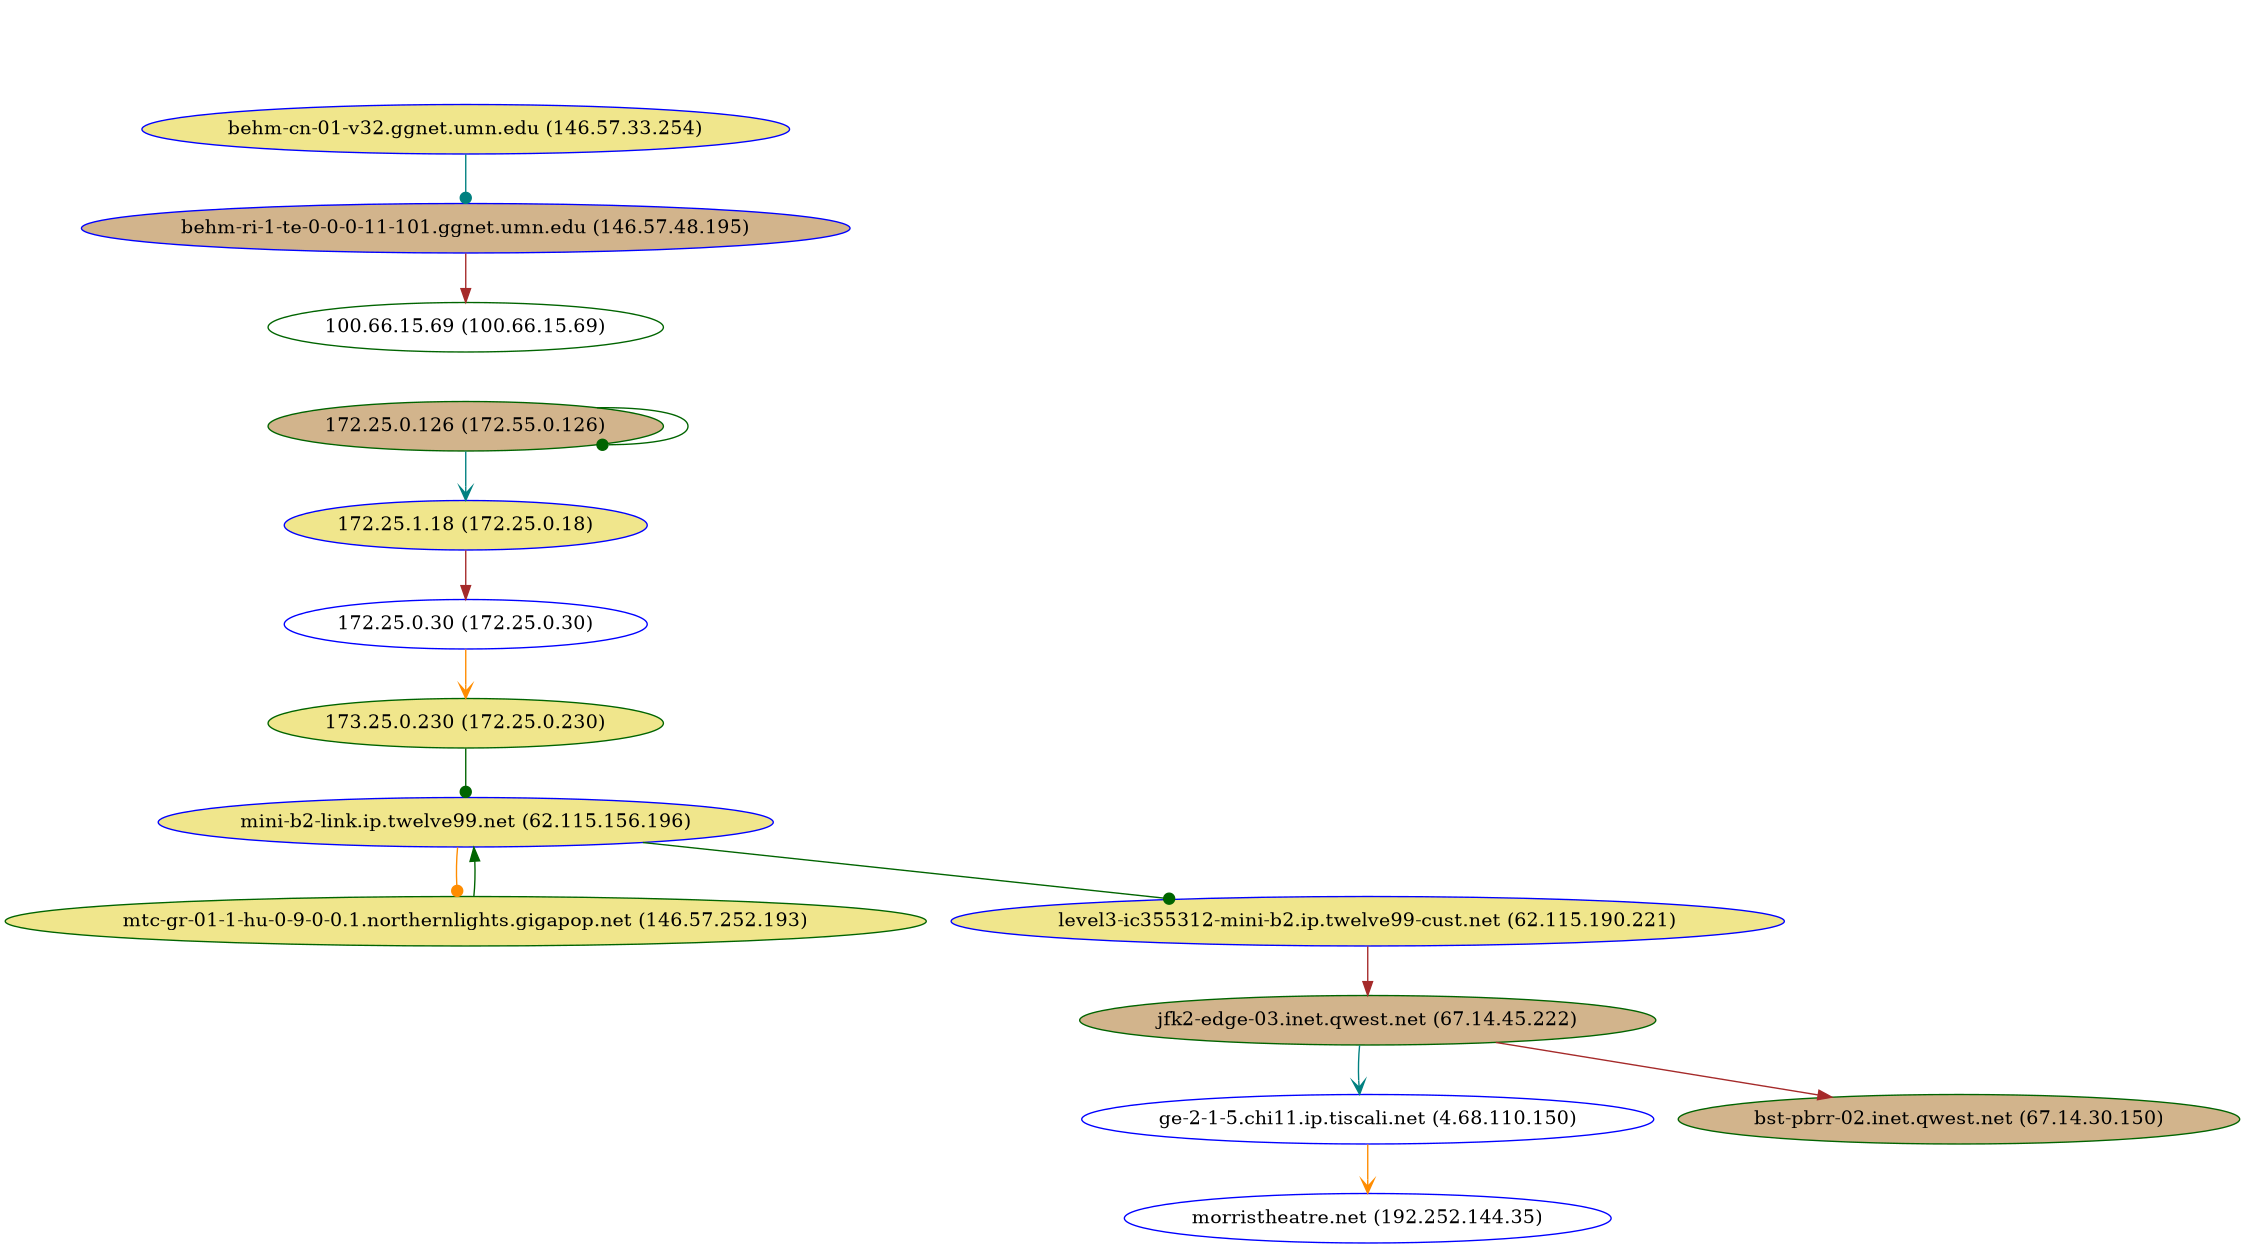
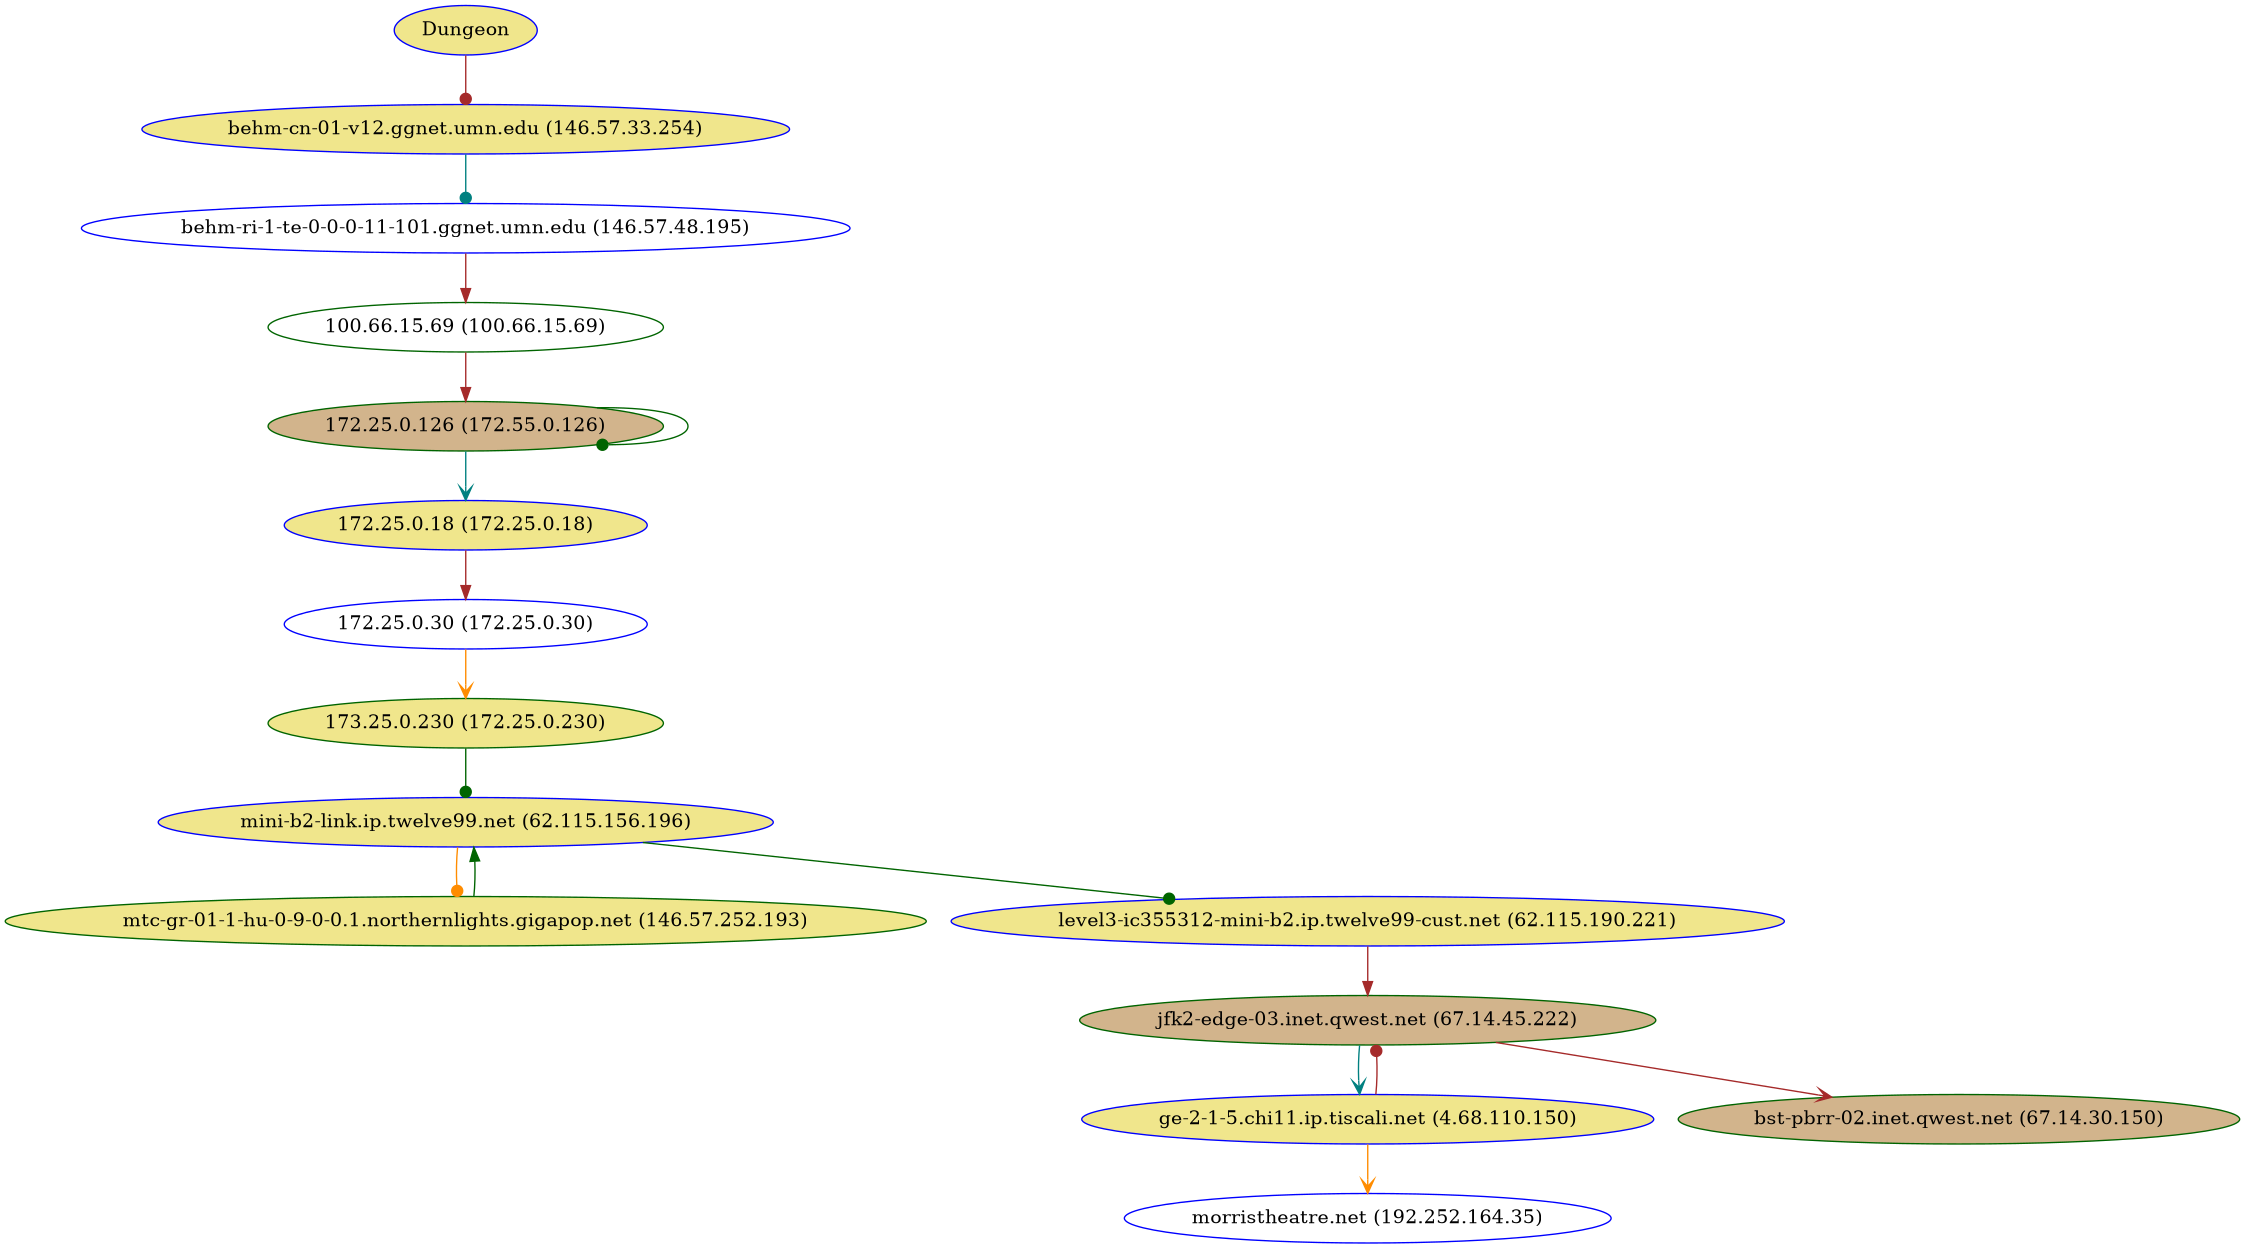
node "Dungeon": added
node "behm-cn-01-v32.ggnet.umn.edu (146.57.33.254)": label "behm-cn-01-v32.ggnet.umn.edu (146.57.33.254)" -> "behm-cn-01-v12.ggnet.umn.edu (146.57.33.254)"
node "behm-ri-1-te-0-0-0-11-101.ggnet.umn.edu (146.57.48.195)": fillcolor tan -> white
edge "100.66.15.69 (100.66.15.69)" -> "172.25.0.126 (172.55.0.126)": added
node "172.25.1.18 (172.25.0.18)": label "172.25.1.18 (172.25.0.18)" -> "172.25.0.18 (172.25.0.18)"
edge "jfk2-edge-03.inet.qwest.net (67.14.45.222)" -> "bst-pbrr-02.inet.qwest.net (67.14.30.150)": arrowhead normal -> vee
edge "ge-2-1-5.chi11.ip.tiscali.net (4.68.110.150)" -> "jfk2-edge-03.inet.qwest.net (67.14.45.222)": added
node "ge-2-1-5.chi11.ip.tiscali.net (4.68.110.150)": fillcolor white -> khaki
node "morristheatre.net (192.252.144.35)": label "morristheatre.net (192.252.144.35)" -> "morristheatre.net (192.252.164.35)"
